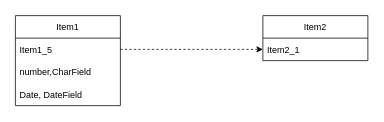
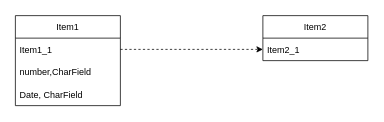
node "Item1_5": label "Item1_5" -> "Item1_1"
node "Date, DateField": label "Date, DateField" -> "Date, CharField"
